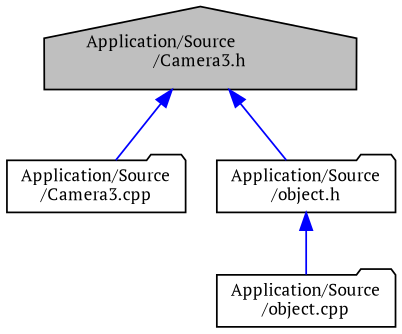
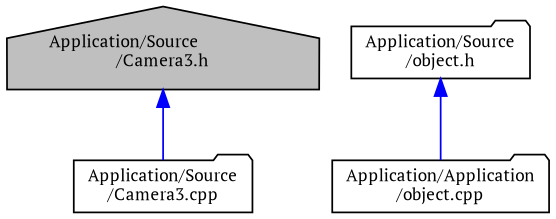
edge "Application/Source /object.h" -> "Application/Source /Camera3.h": removed
node "Application/Source /object.cpp": label "Application/Source /object.cpp" -> "Application/Application /object.cpp"
